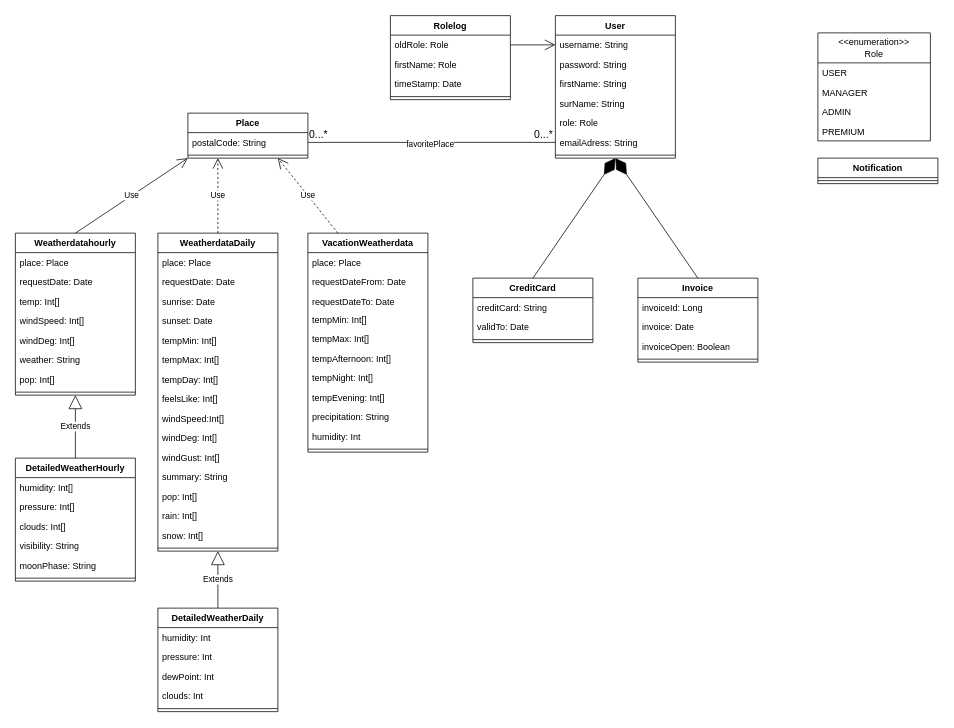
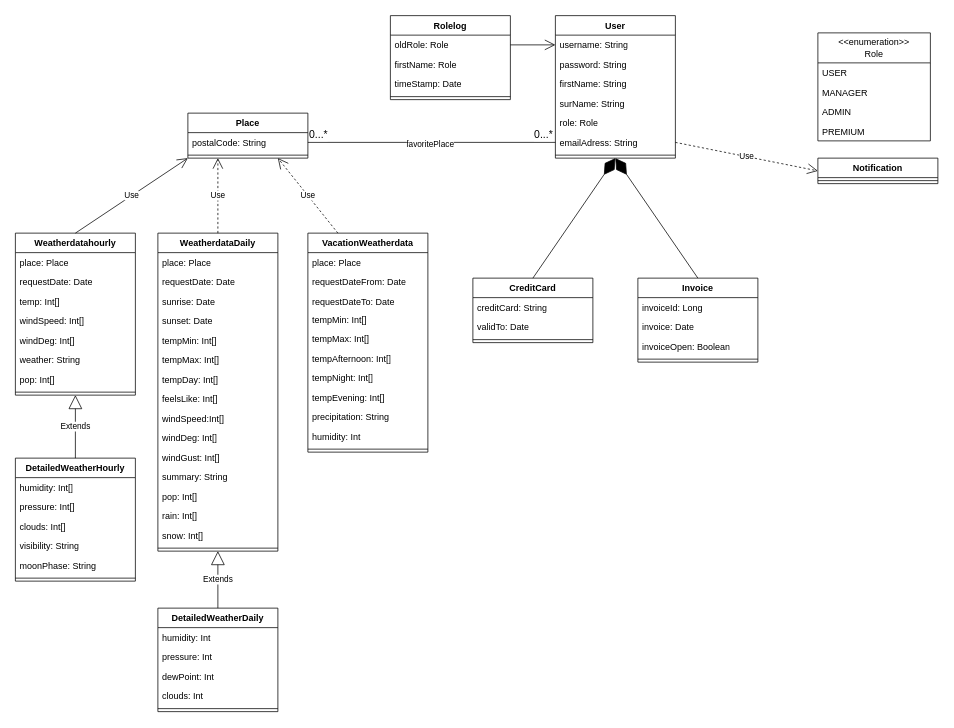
edge "emailAdress: String" -> "Notification": added, label "Use"
